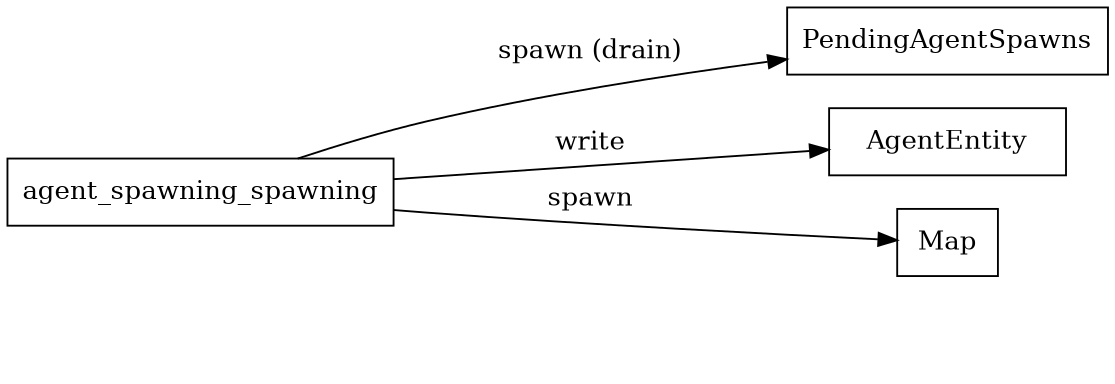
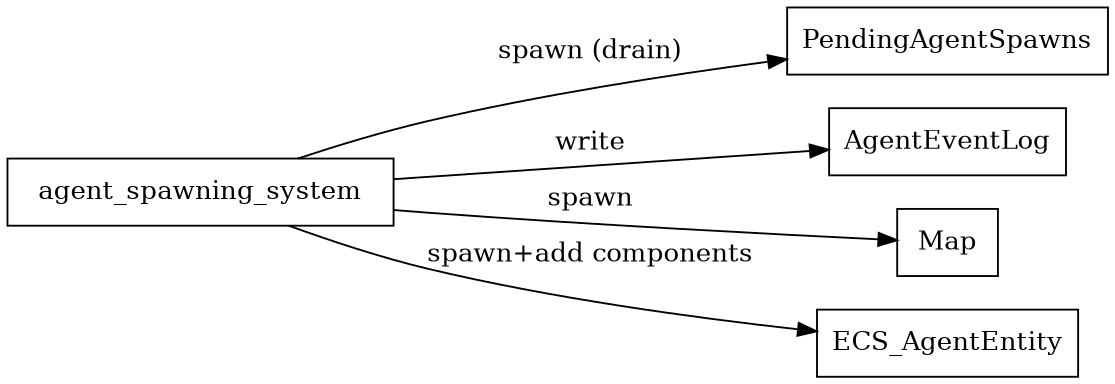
node "AgentEntity": label "AgentEntity" -> "AgentEventLog"
node "agent_spawning_spawning": label "agent_spawning_spawning" -> "agent_spawning_system"
node "ECS_AgentEntity": added
